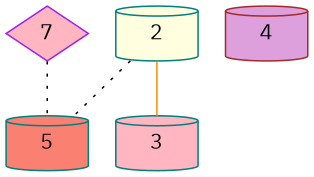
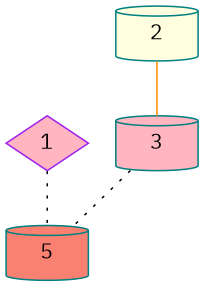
node "7": label "7" -> "1"
node "4": removed
edge "2" -- "5": now "3" -- "5"
